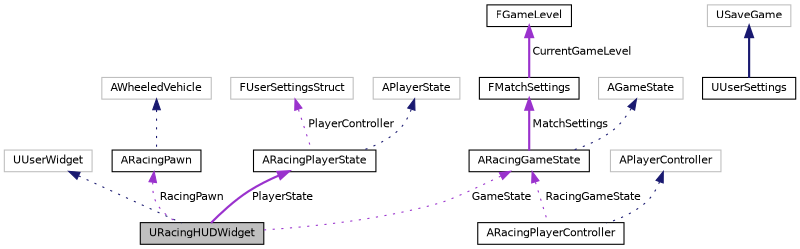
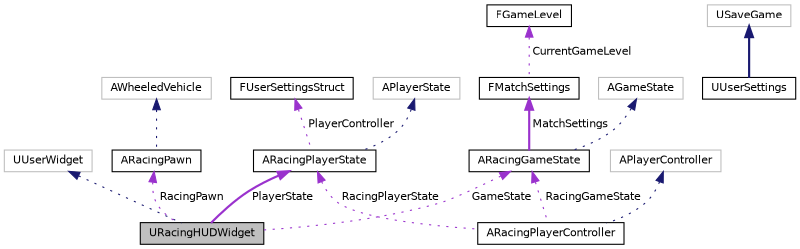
edge "FMatchSettings" -> "FGameLevel": style bold -> dotted
node "FUserSettingsStruct": color grey75 -> black
edge "ARacingPlayerController" -> "ARacingPlayerState": added, label "RacingPlayerState"
